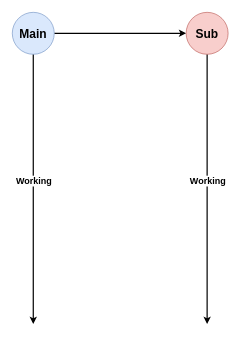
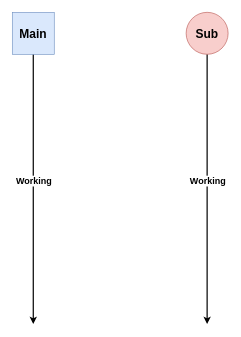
node "Main": shape ellipse -> rectangle
edge "Main" -> "Sub": removed
